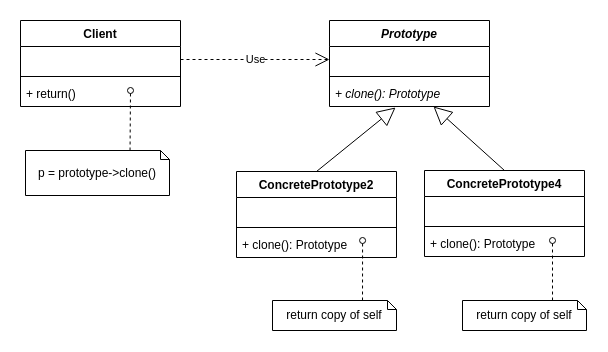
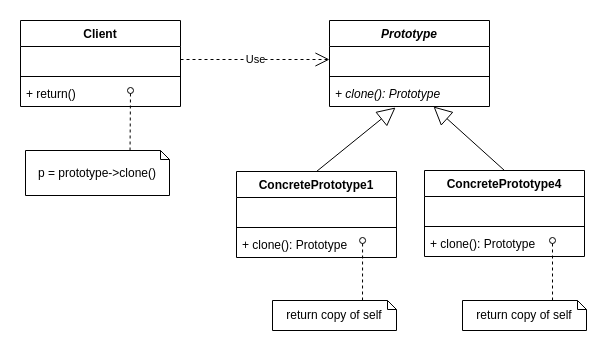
node "ConcretePrototype2": label "ConcretePrototype2" -> "ConcretePrototype1"
